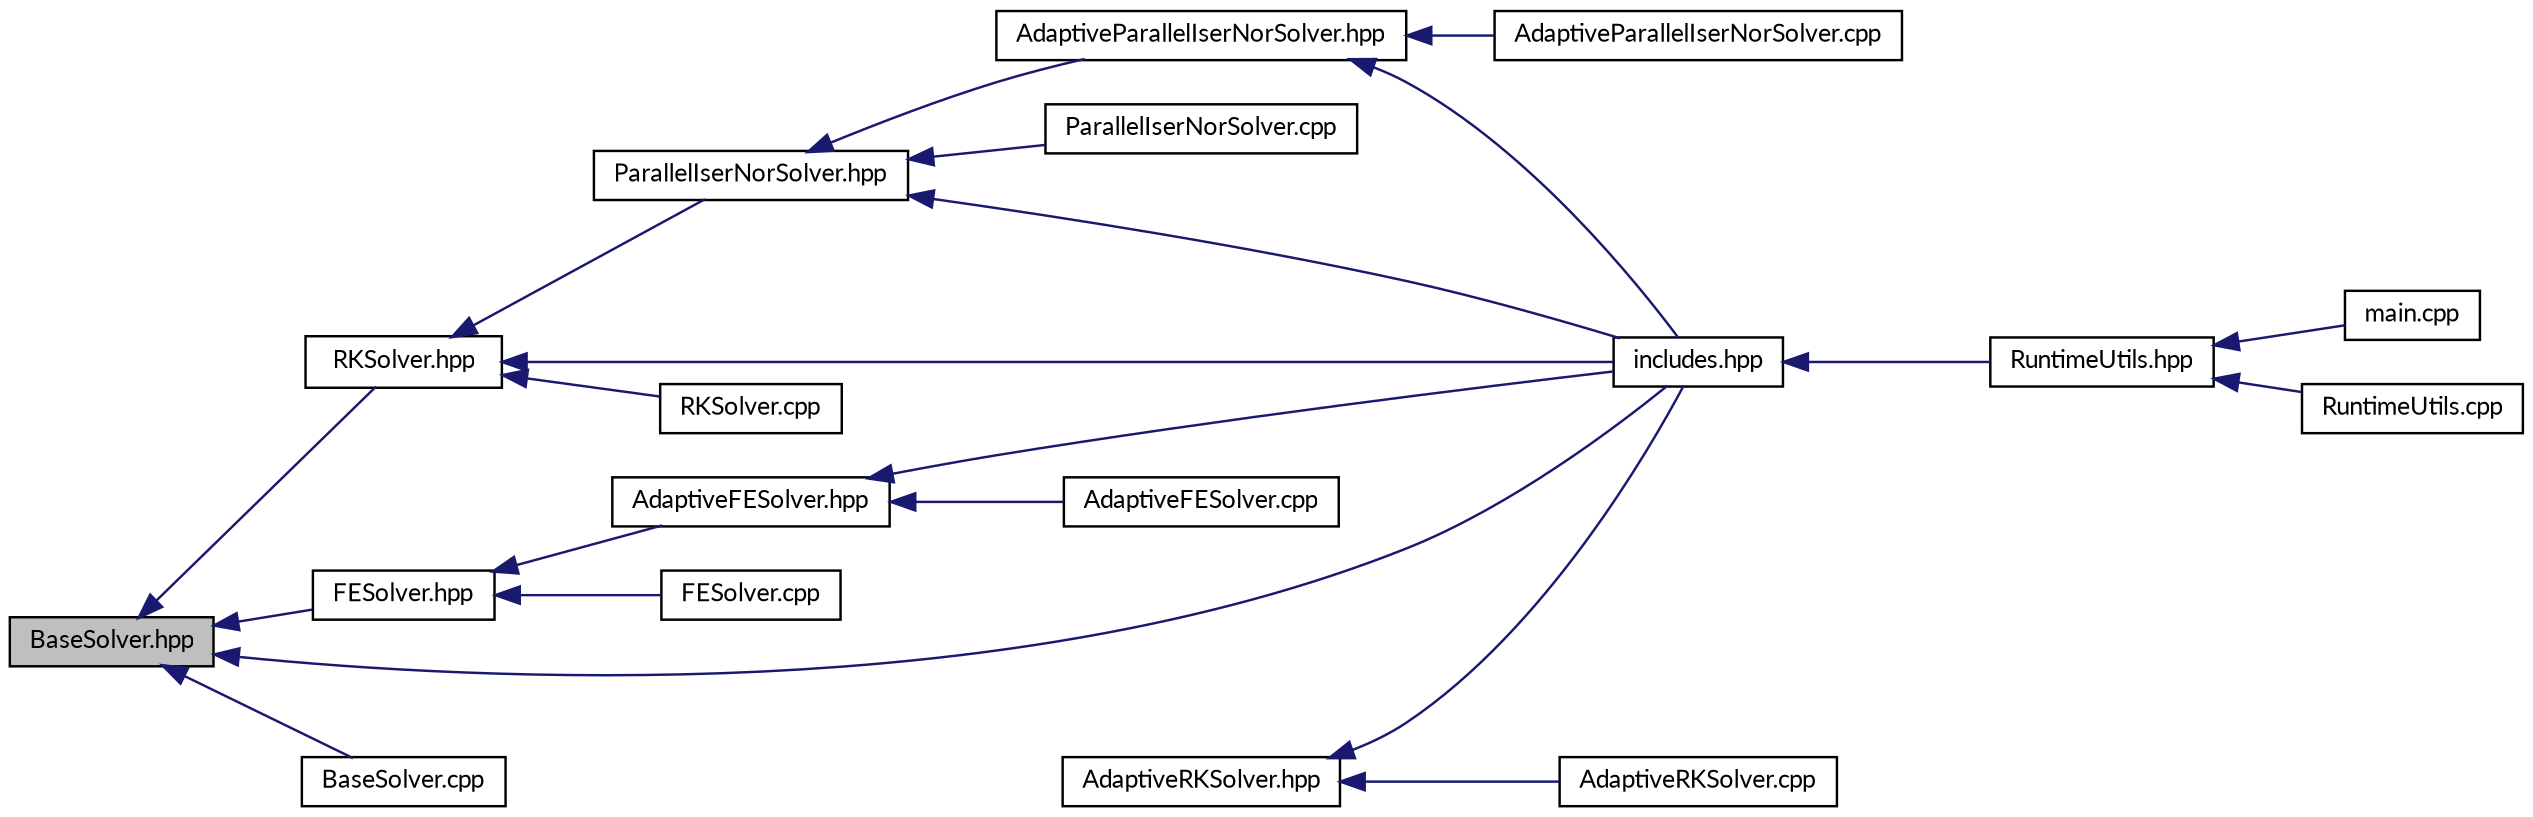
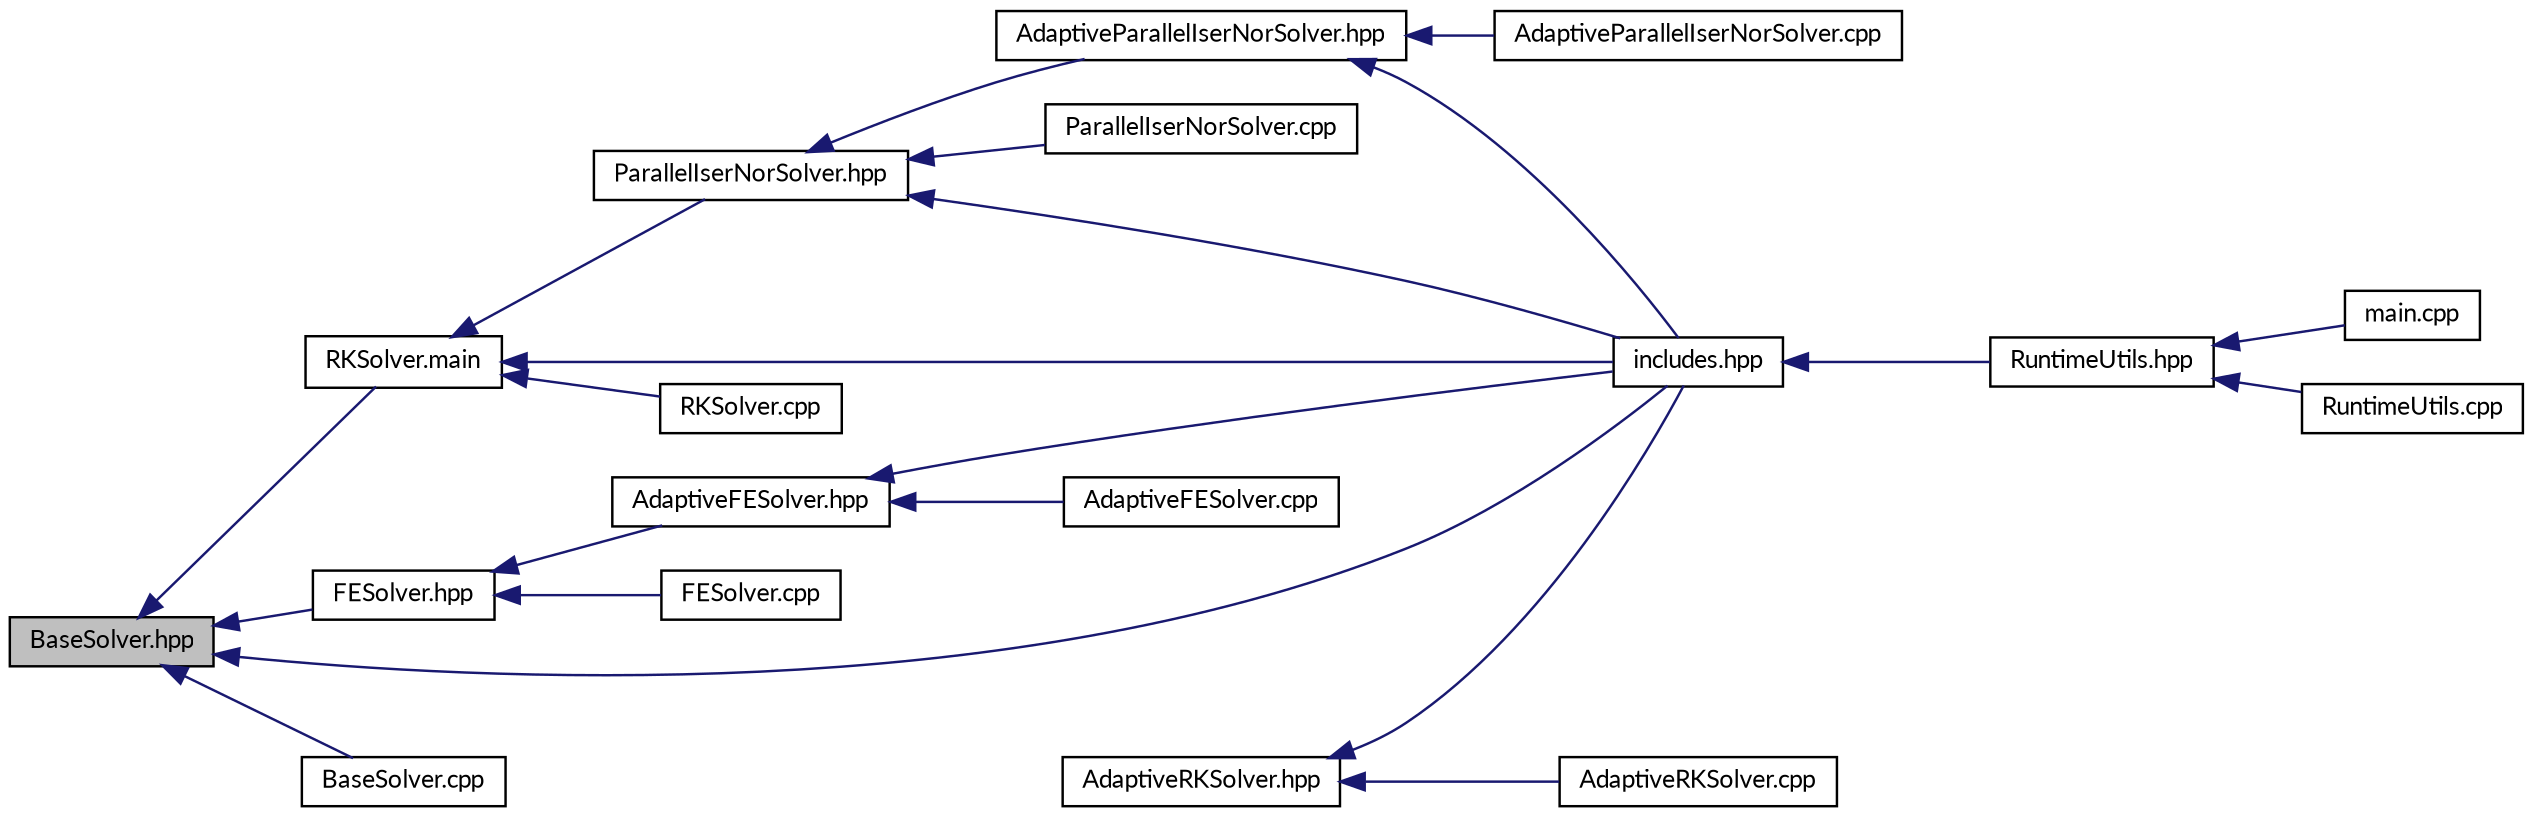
node "RKSolver.hpp": label "RKSolver.hpp" -> "RKSolver.main"
